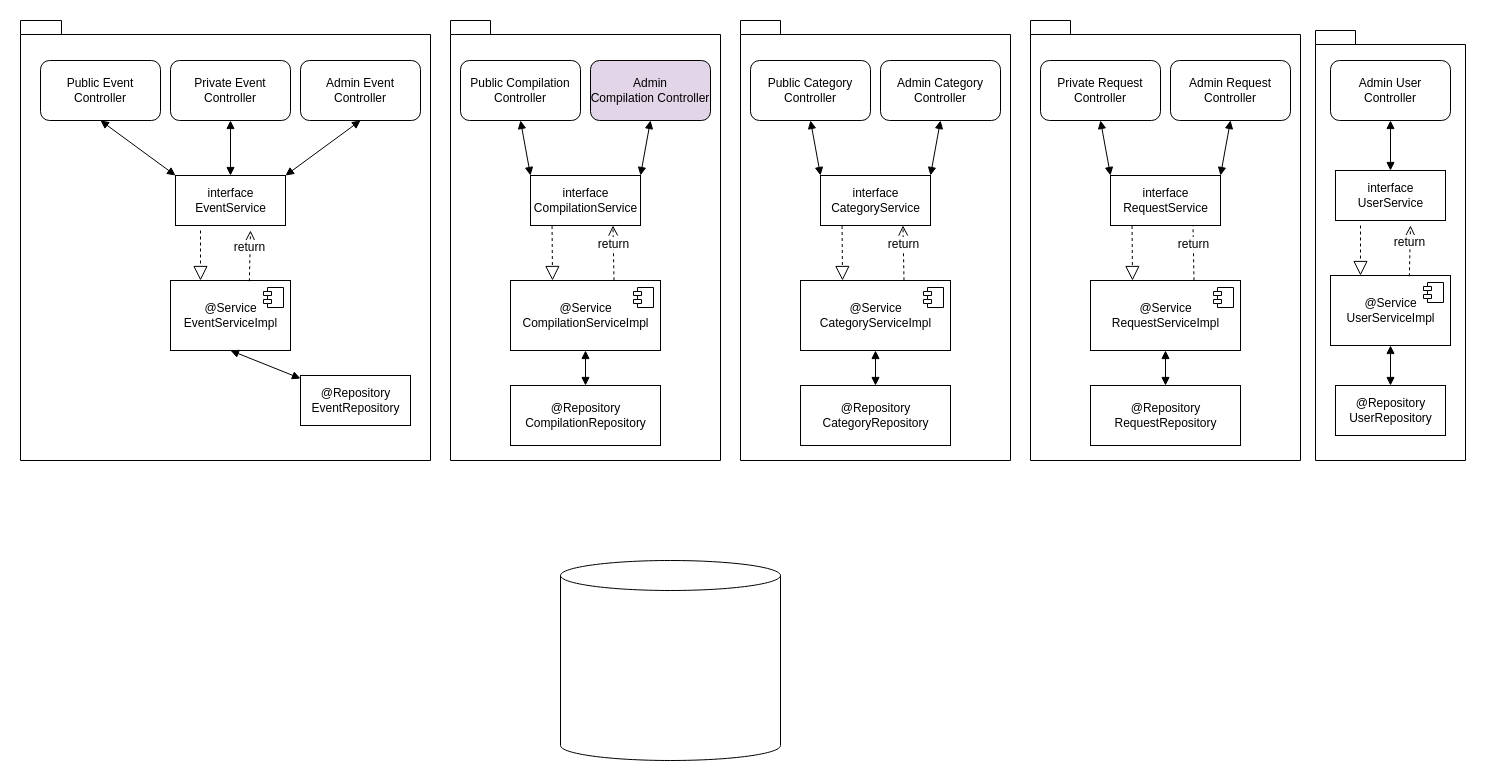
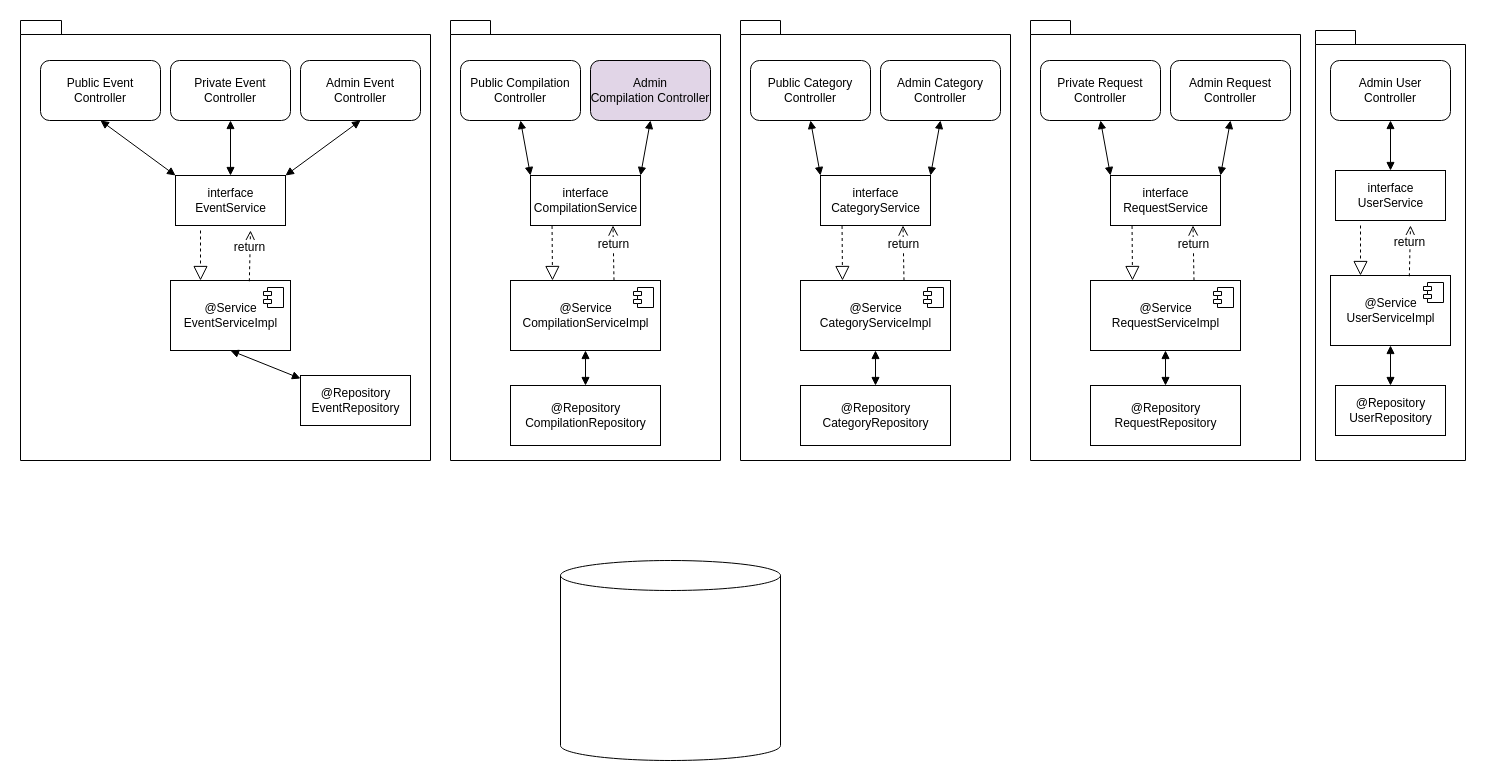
edge "interface RequestService" -- "@Service RequestServiceImpl": arrowhead none -> open
